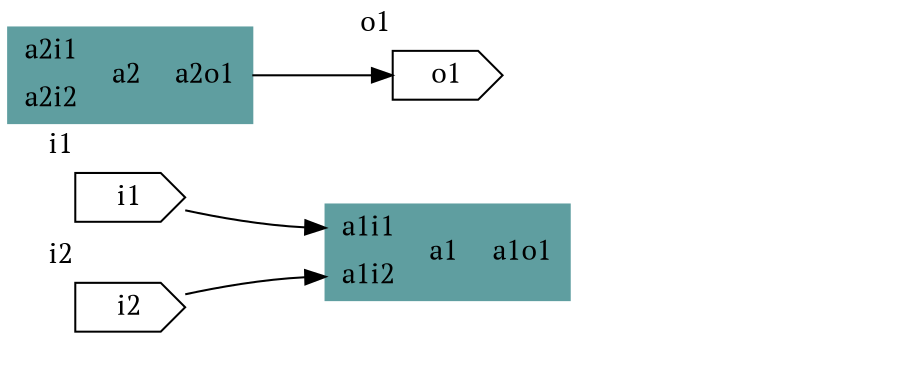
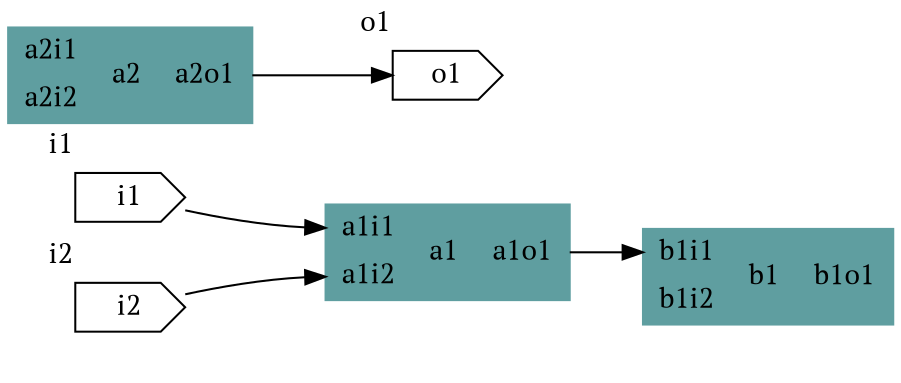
node "b1i1": added
